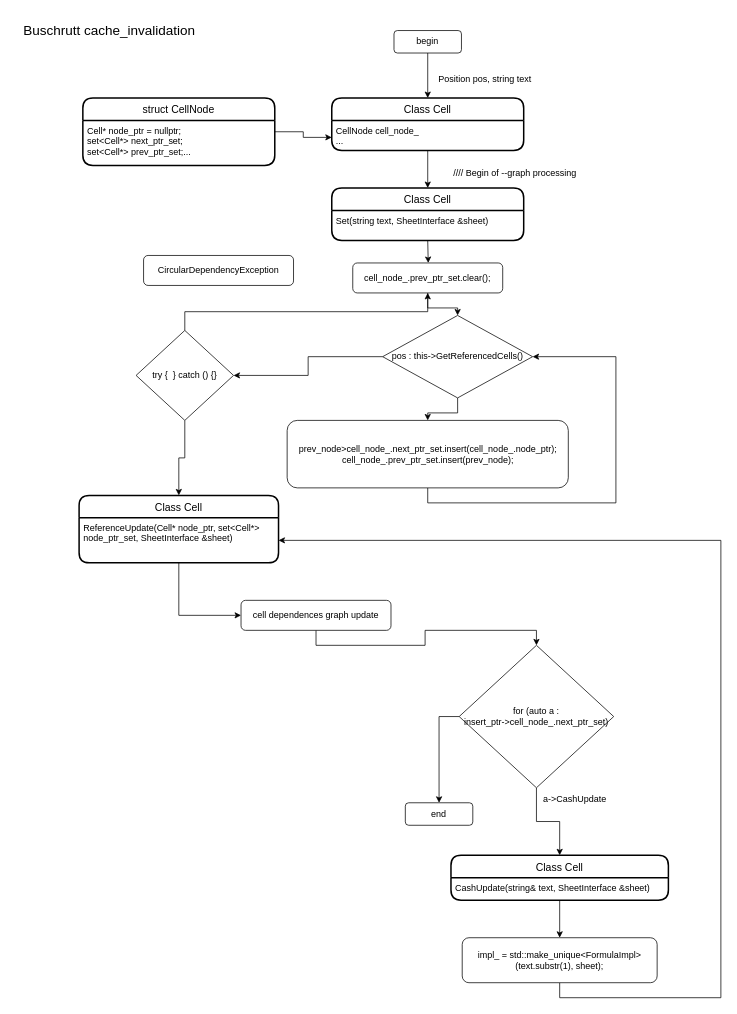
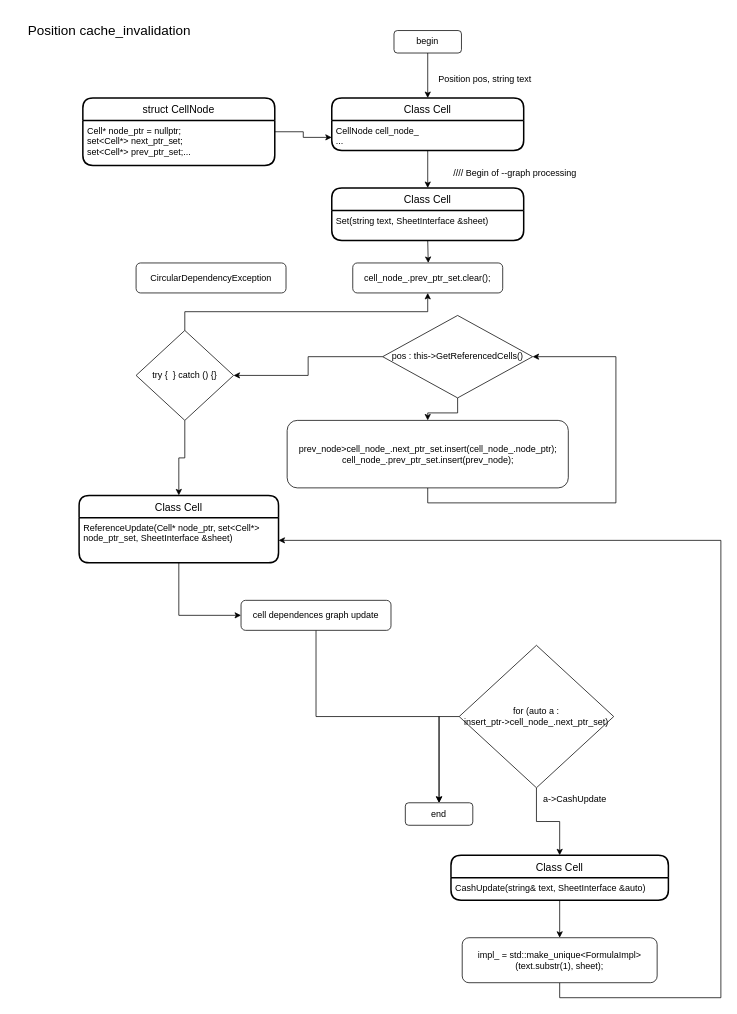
node "Buschrutt cache_invalidation": label "Buschrutt cache_invalidation" -> "Position cache_invalidation"
node "CircularDependencyException": moved (219, 270) -> (211, 278)
edge "cell_node_.prev_ptr_set.clear();" -> "pos : this->GetReferencedCells()": removed
edge "cell dependences graph update" -> "for (auto a : insert_ptr->cell_node_.next_ptr_set)": now "cell dependences graph update" -> "end"
node "CashUpdate(string& text, SheetInterface &sheet)": label "CashUpdate(string& text, SheetInterface &sheet)" -> "CashUpdate(string& text, SheetInterface &auto)"
